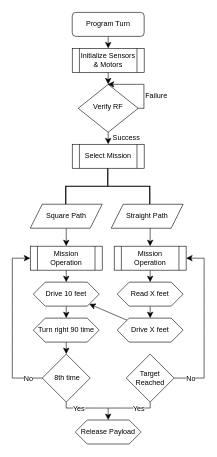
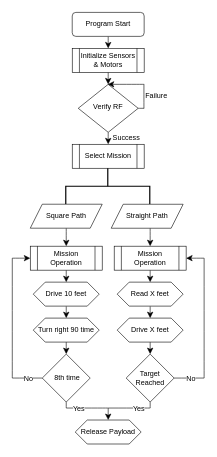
node "Program Turn": label "Program Turn" -> "Program Start"
edge "Drive X feet" -> "Drive 10 feet": now "Drive X feet" -> "Target Reached"
